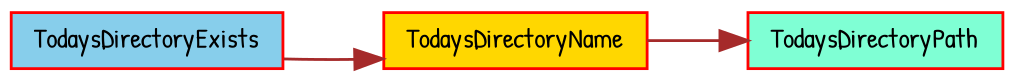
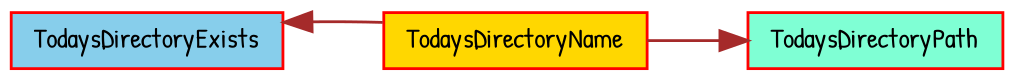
edge "TodaysDirectoryExists" -> "TodaysDirectoryName": reversed
